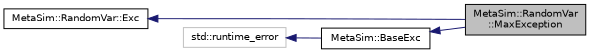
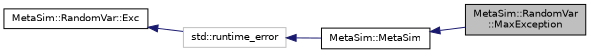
edge "MetaSim::RandomVar ::MaxException" -> "MetaSim::RandomVar::Exc": now "std::runtime_error" -> "MetaSim::RandomVar::Exc"
node "MetaSim::BaseExc": label "MetaSim::BaseExc" -> "MetaSim::MetaSim"
